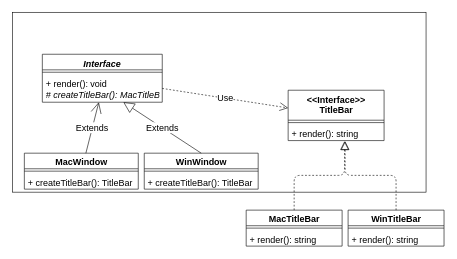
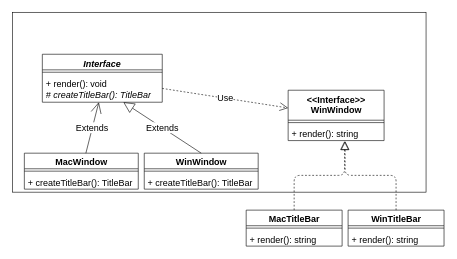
node "+ render(): void # createTitleBar(): MacTitleBar": label "+ render(): void # createTitleBar(): MacTitleBar" -> "+ render(): void # createTitleBar(): TitleBar"
node "<<Interface>> TitleBar": label "<<Interface>> TitleBar" -> "<<Interface>> WinWindow"
